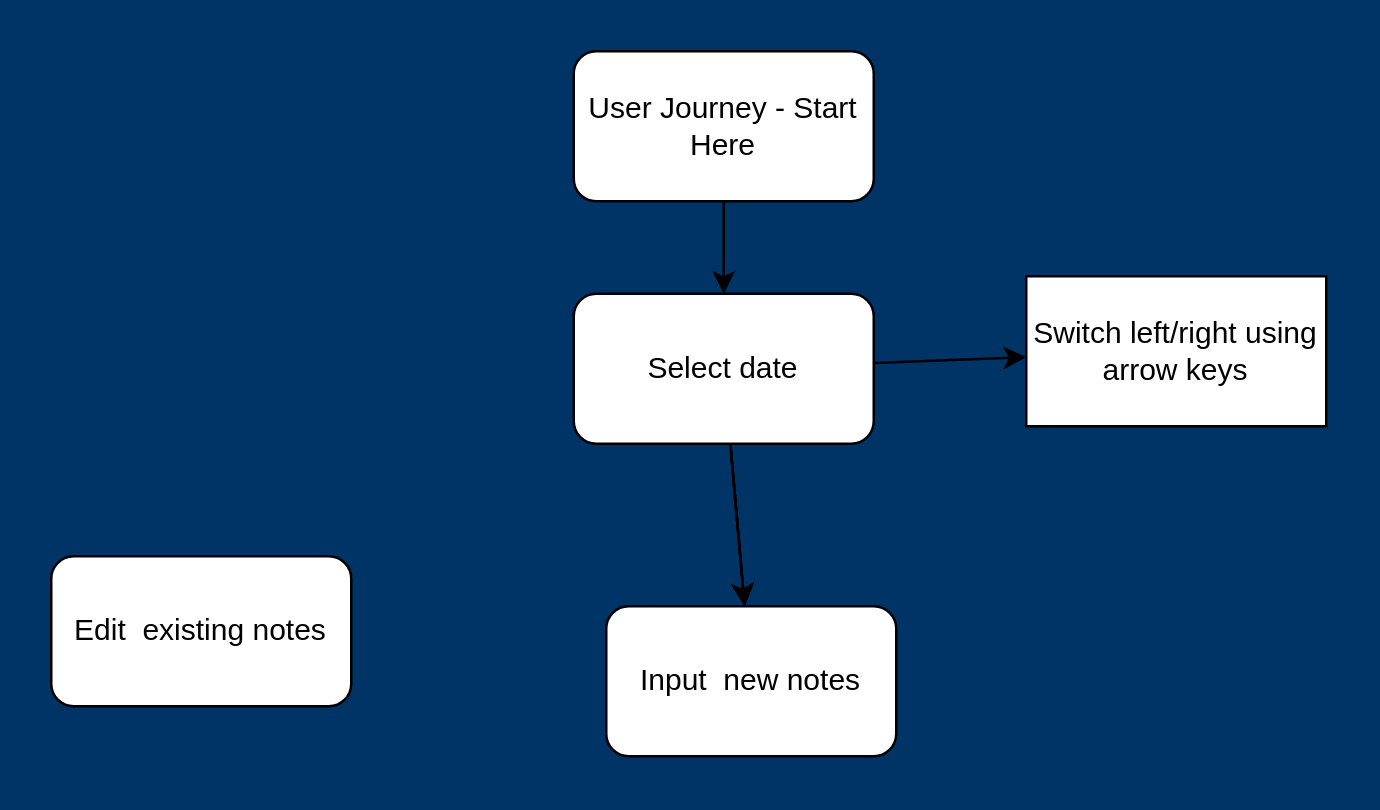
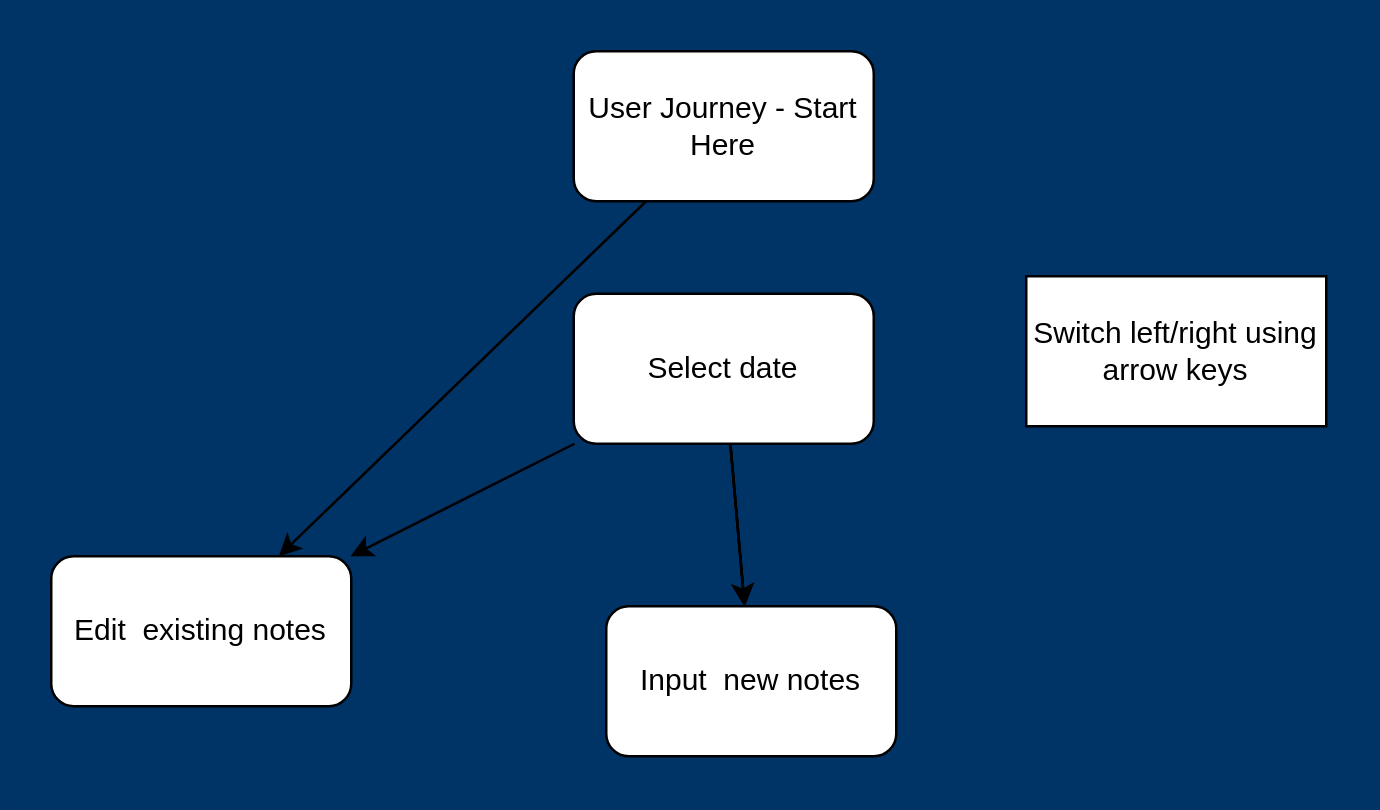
edge "User Journey - Start Here" -> "Select date": now "User Journey - Start Here" -> "Edit existing notes"
edge "Select date" -> "Switch left/right using arrow keys": removed
edge "Select date" -> "Edit existing notes": added
